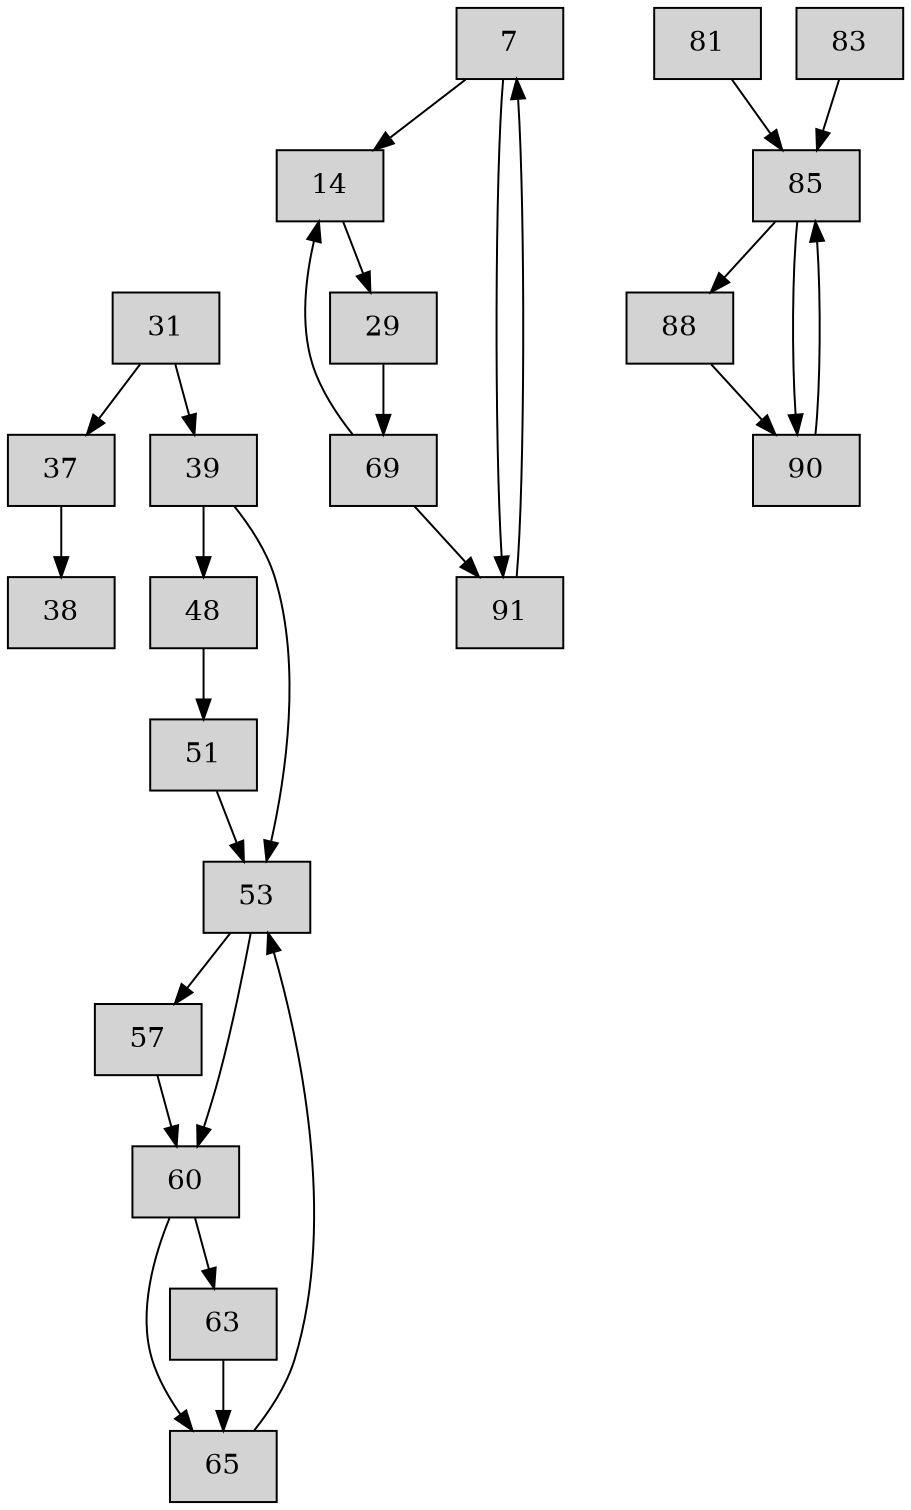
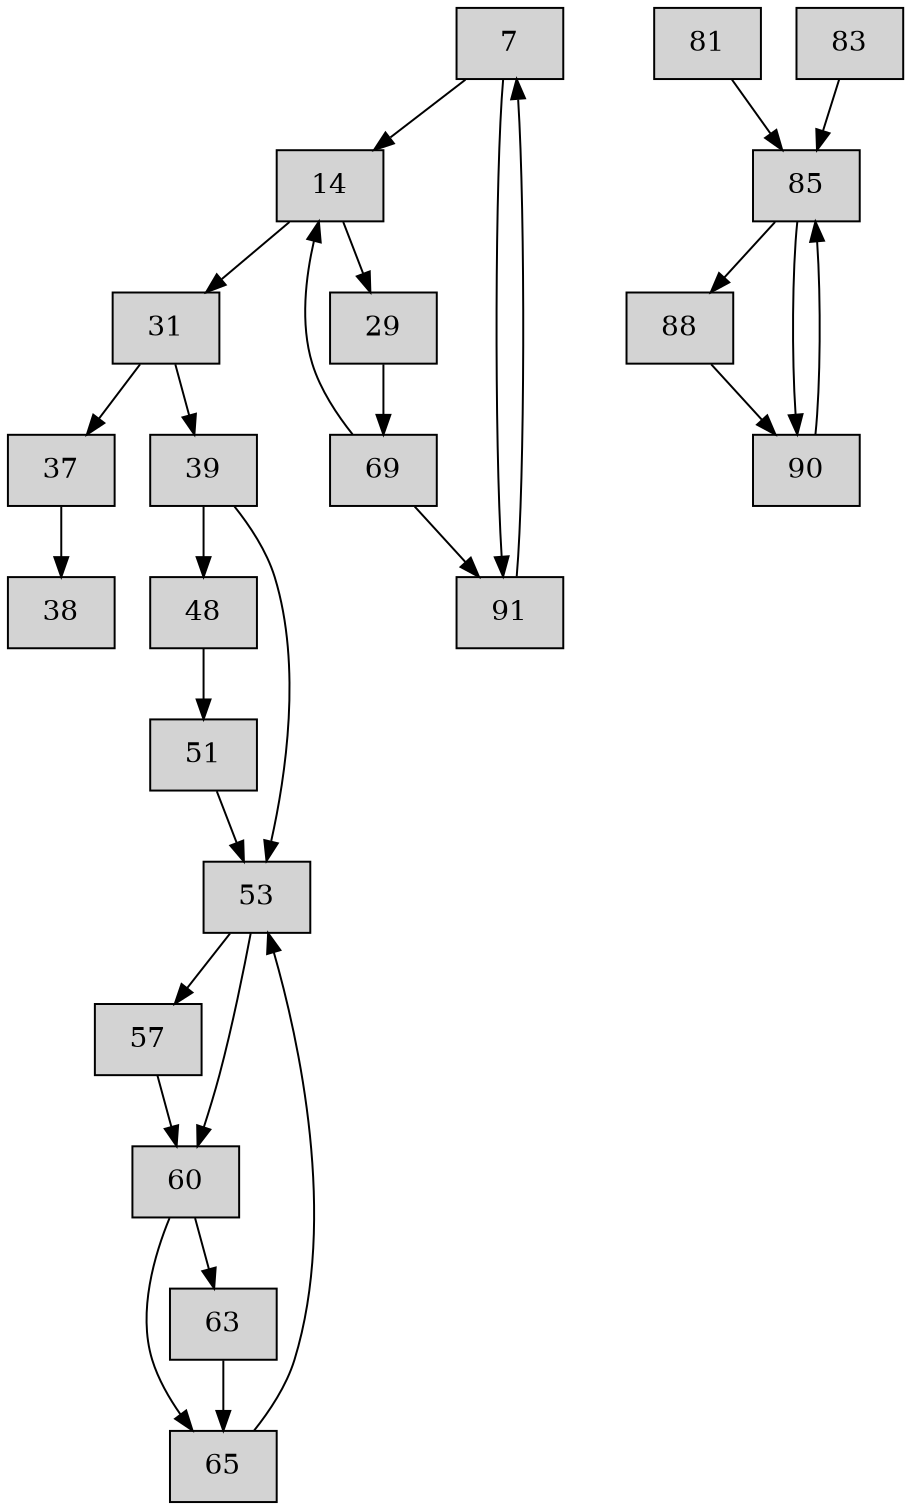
edge "14" -> "31": added
